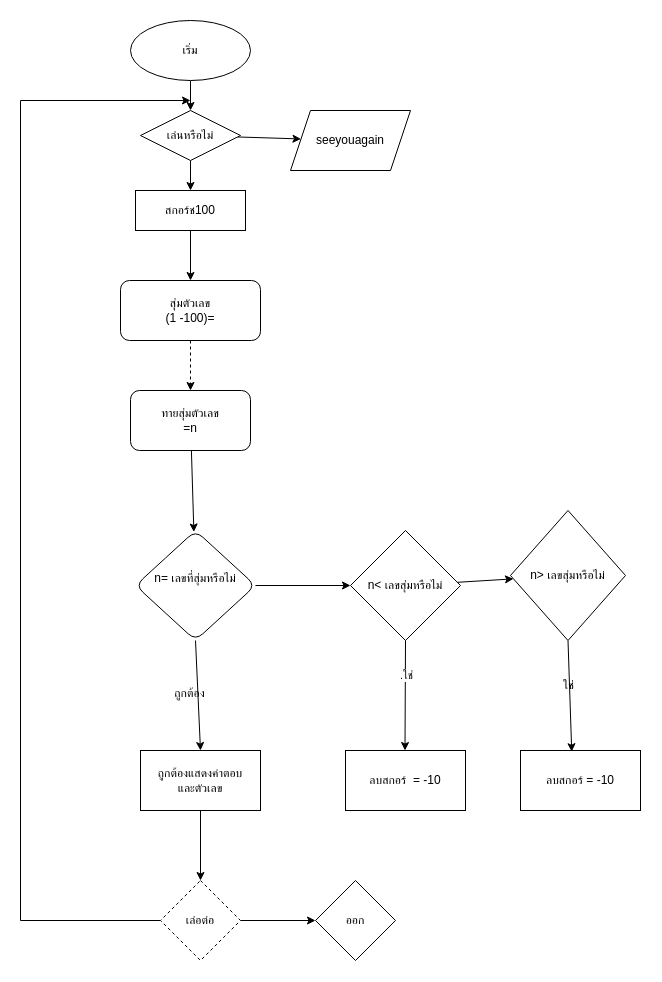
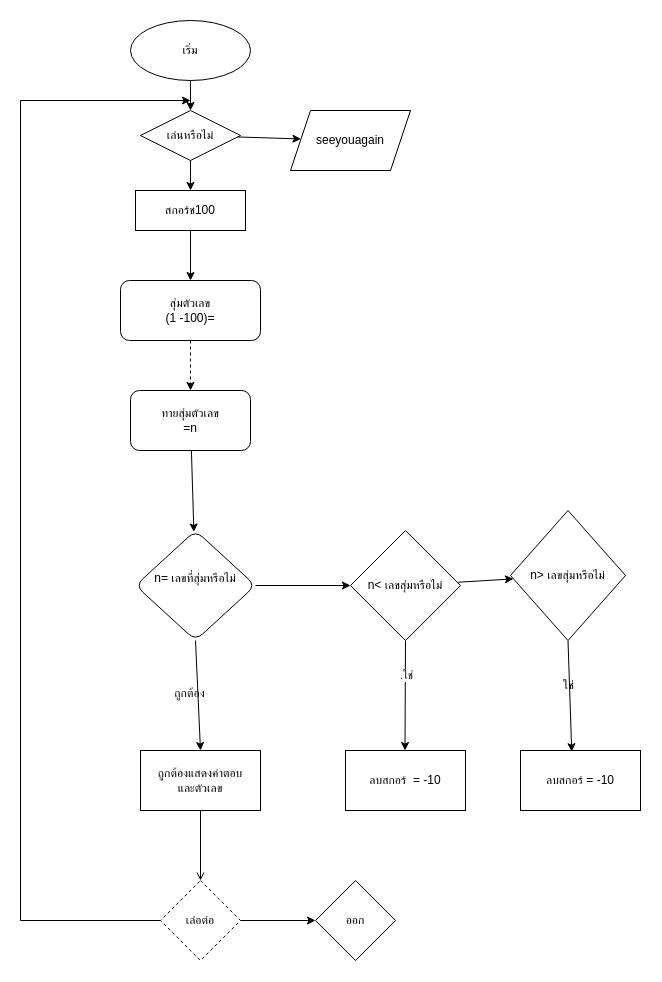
edge "ถูกต้องแสดงคำตอบ และตัวเลข" -> "เล่อต่อ": arrowhead classic -> open
